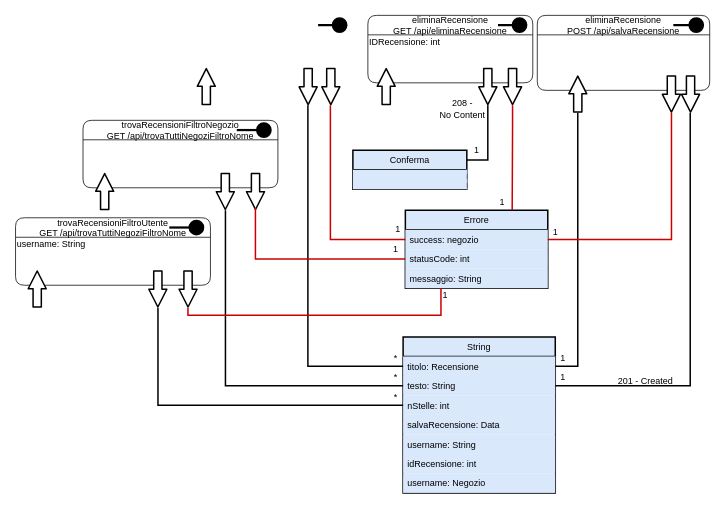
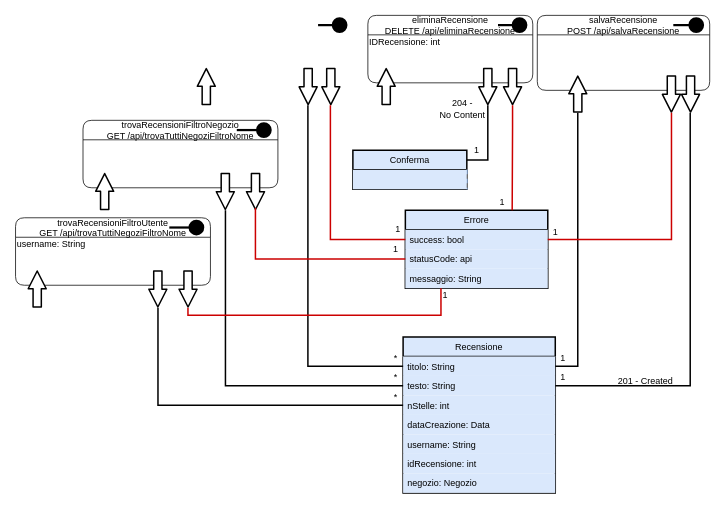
node "eliminaRecensione GET /api/eliminaRecensione": label "eliminaRecensione GET /api/eliminaRecensione" -> "eliminaRecensione DELETE /api/eliminaRecensione"
node "eliminaRecensione POST /api/salvaRecensione": label "eliminaRecensione POST /api/salvaRecensione" -> "salvaRecensione POST /api/salvaRecensione"
node "208 - No Content": label "208 - No Content" -> "204 - No Content"
node "success: negozio": label "success: negozio" -> "success: bool"
node "statusCode: int": label "statusCode: int" -> "statusCode: api"
node "String": label "String" -> "Recensione"
node "titolo: Recensione": label "titolo: Recensione" -> "titolo: String"
node "salvaRecensione: Data": label "salvaRecensione: Data" -> "dataCreazione: Data"
node "username: Negozio": label "username: Negozio" -> "negozio: Negozio"
